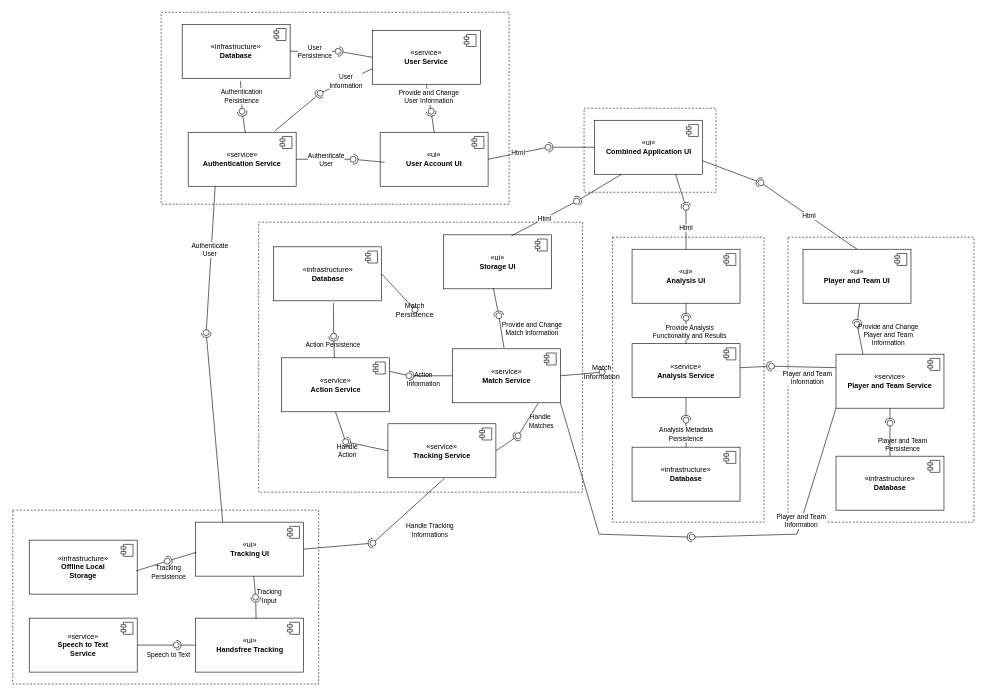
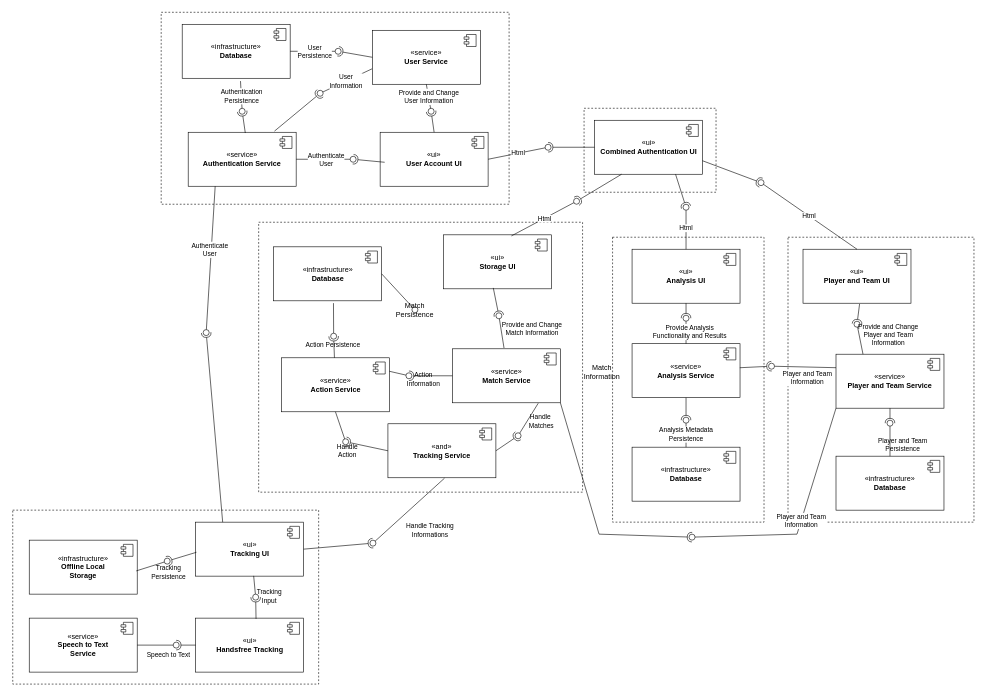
node "«ui» Combined Application UI": label "«ui» Combined Application UI" -> "«ui» Combined Authentication UI"
edge "«service»Match Service" -> "Match Information": removed
node "«service» Tracking Service": label "«service» Tracking Service" -> "«and» Tracking Service"
